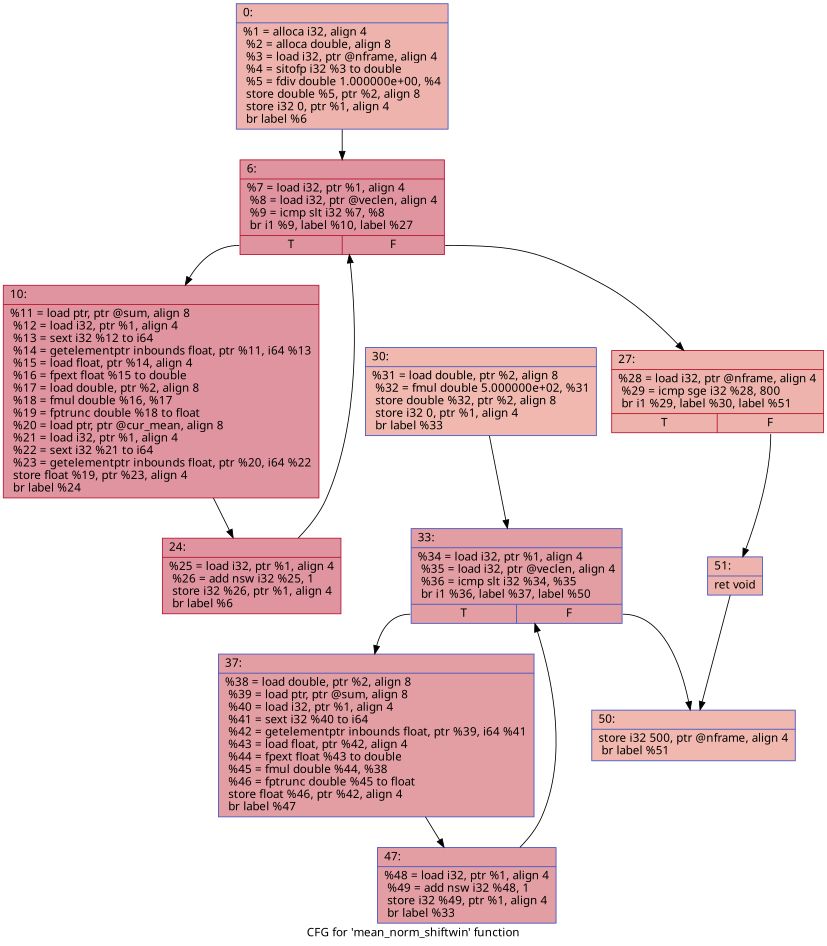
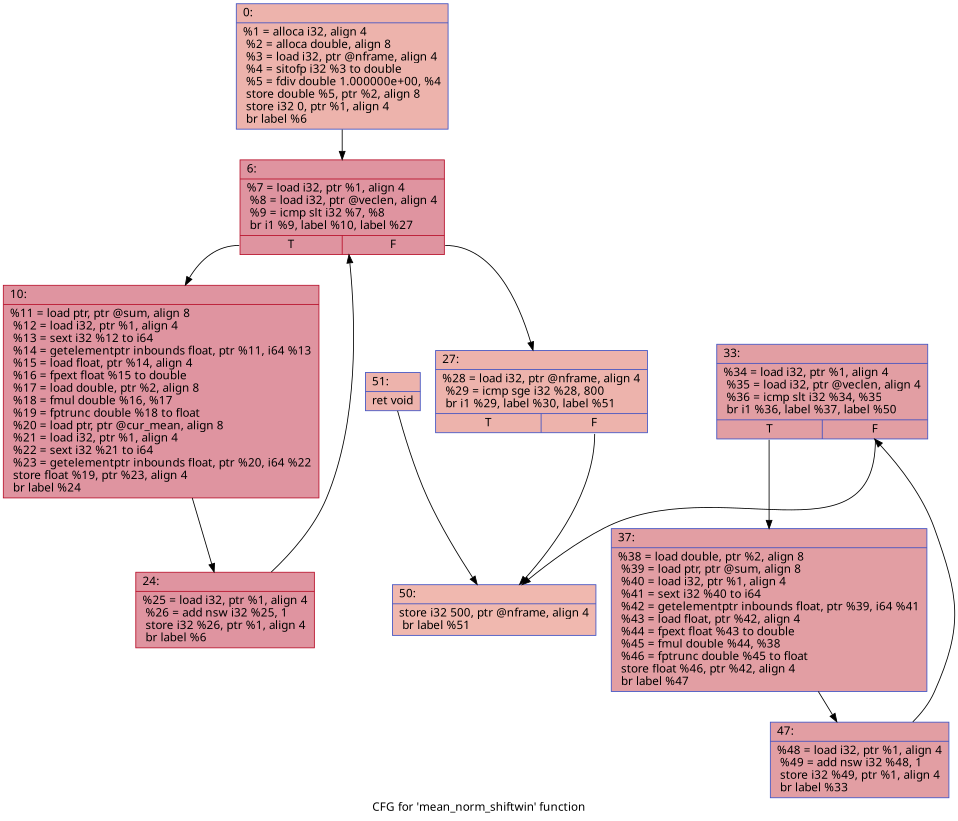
node "30:": removed
node "27:": color #b70d28ff -> #3d50c3ff
edge "27:" -> "51:": now "27:" -> "50:"
